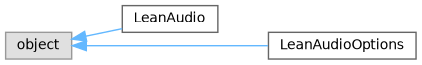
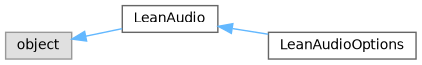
edge "LeanAudioOptions" -> "object": now "LeanAudioOptions" -> "LeanAudio"
